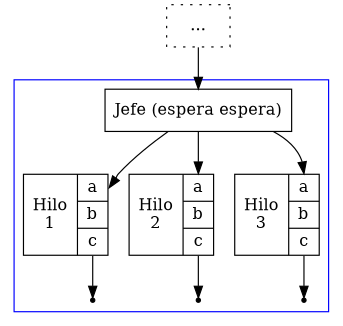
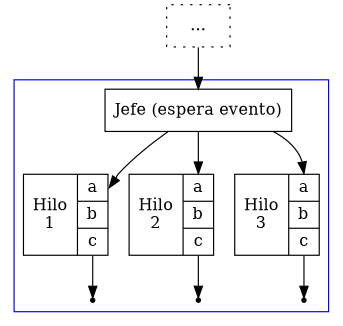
node "Jefe (espera espera)": label "Jefe (espera espera)" -> "Jefe (espera evento)"
